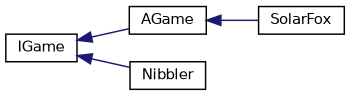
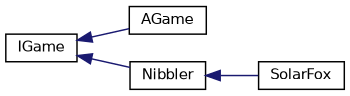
edge "SolarFox" -> "AGame": now "SolarFox" -> "Nibbler"
